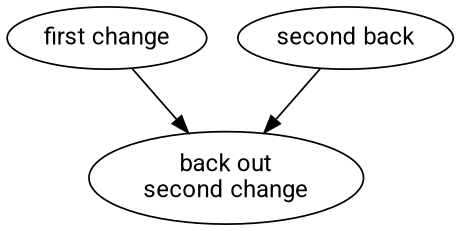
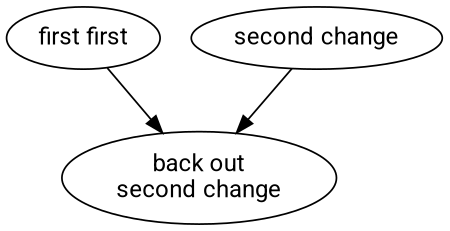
node "first change": label "first change" -> "first first"
node "second back": label "second back" -> "second change"
